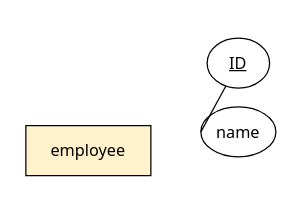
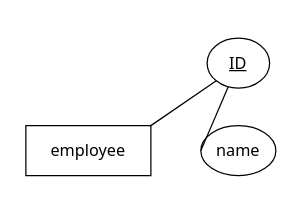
edge "ID" -- "employee": added
node "name": moved (238, 132) -> (238, 151)
node "employee": fillcolor #fff2cc -> #ffffff
